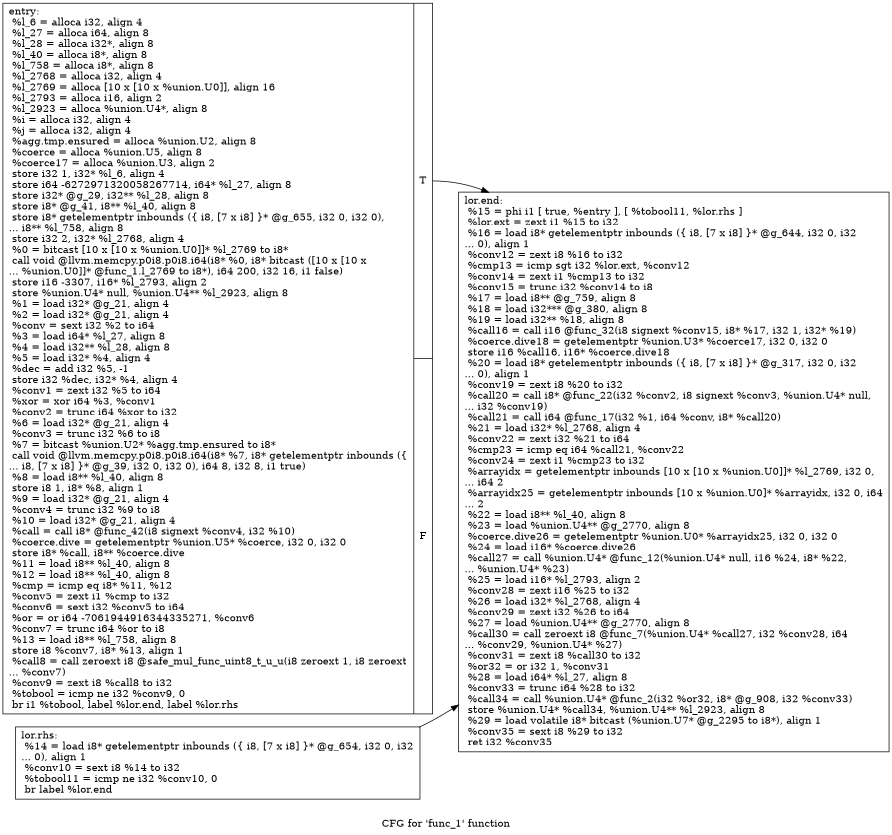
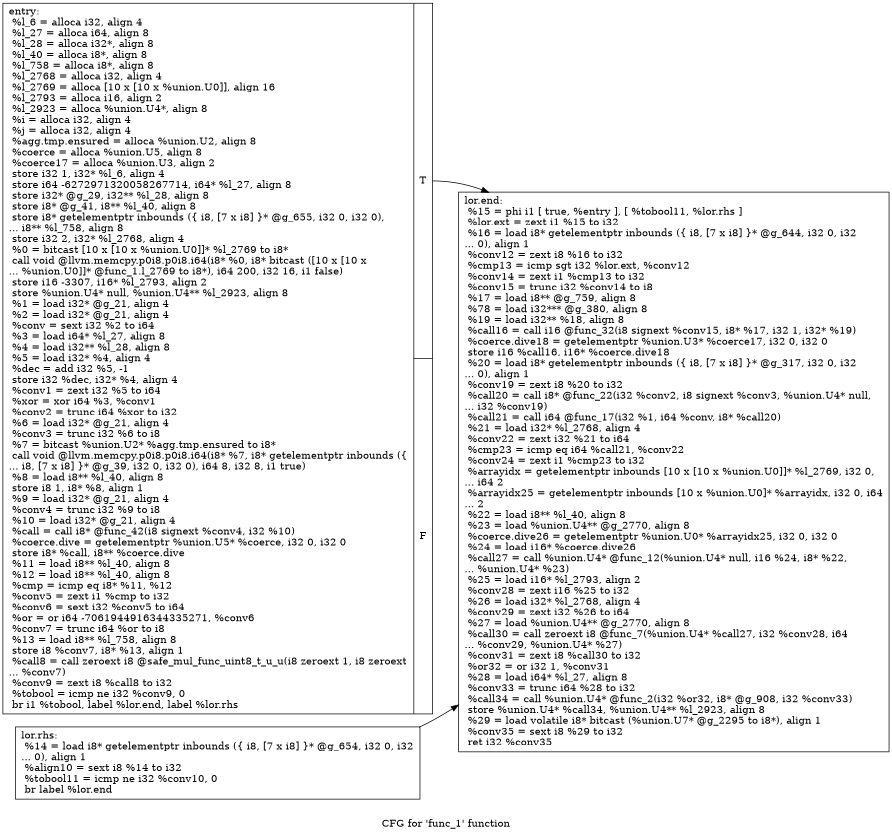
node "lor.end:": text "%18 = load i32*** @g_380, align 8" -> "%78 = load i32*** @g_380, align 8"
node "lor.rhs:": text "%conv10 = sext i8 %14 to i32" -> "%align10 = sext i8 %14 to i32"
